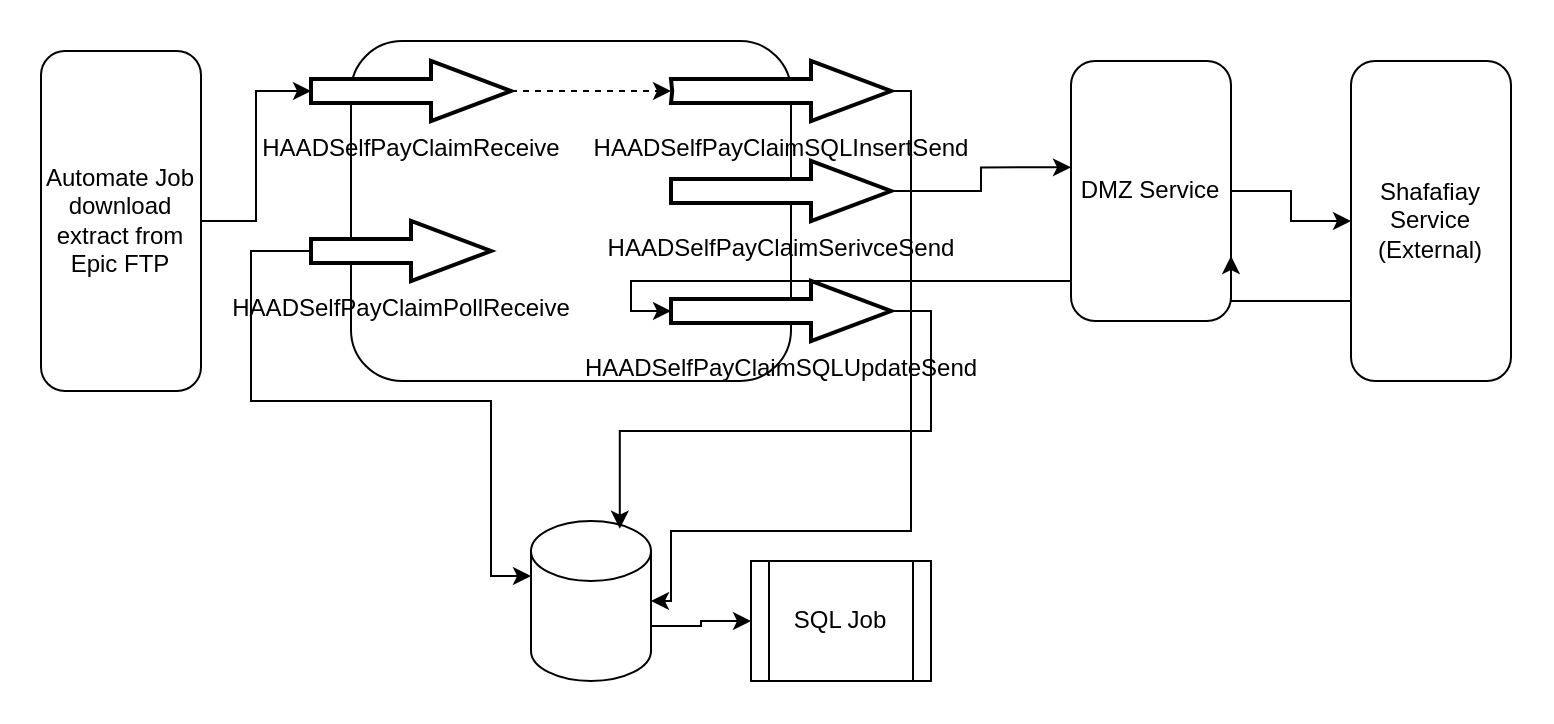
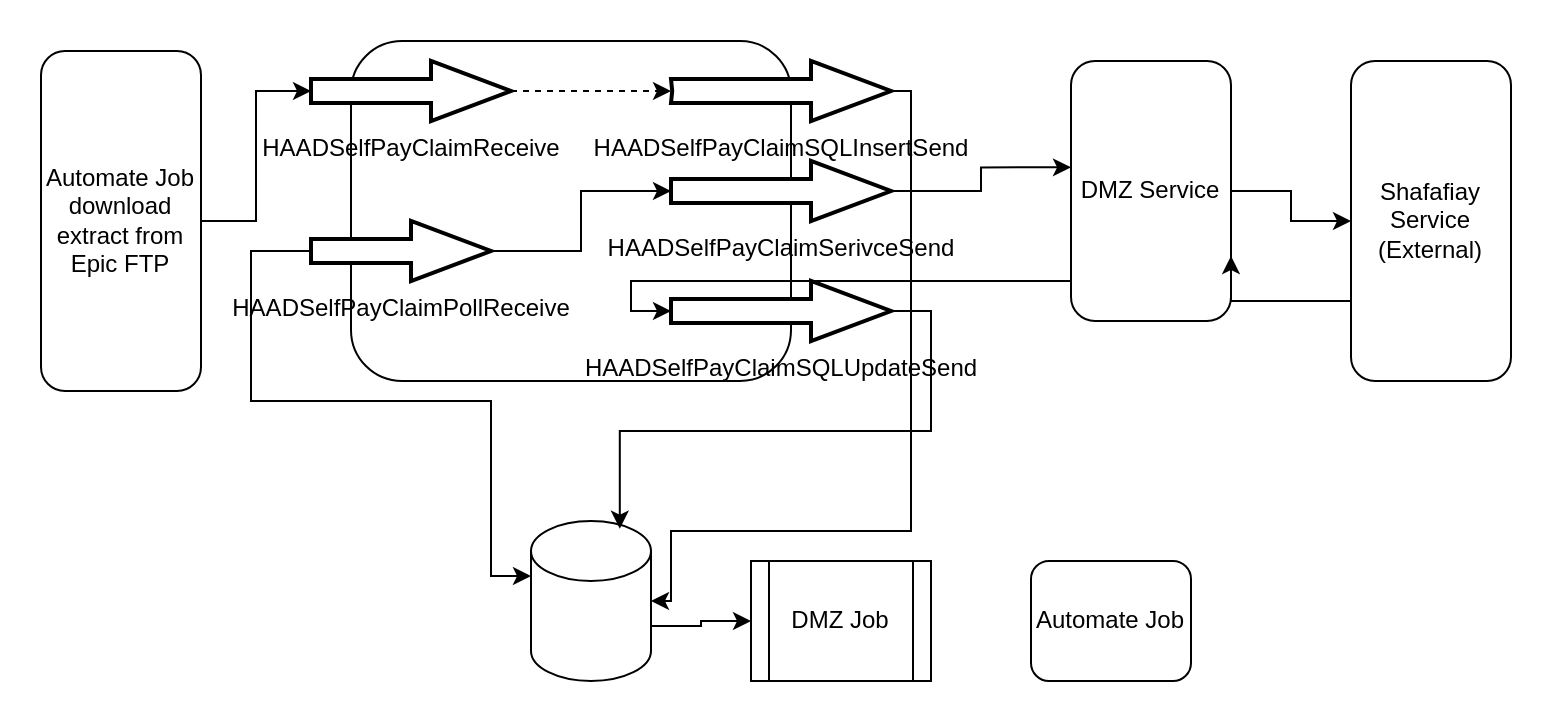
edge "HAADSelfPayClaimPollReceive" -> "HAADSelfPayClaimSerivceSend": added
node "SQL Job": label "SQL Job" -> "DMZ Job"
node "Automate Job": added
